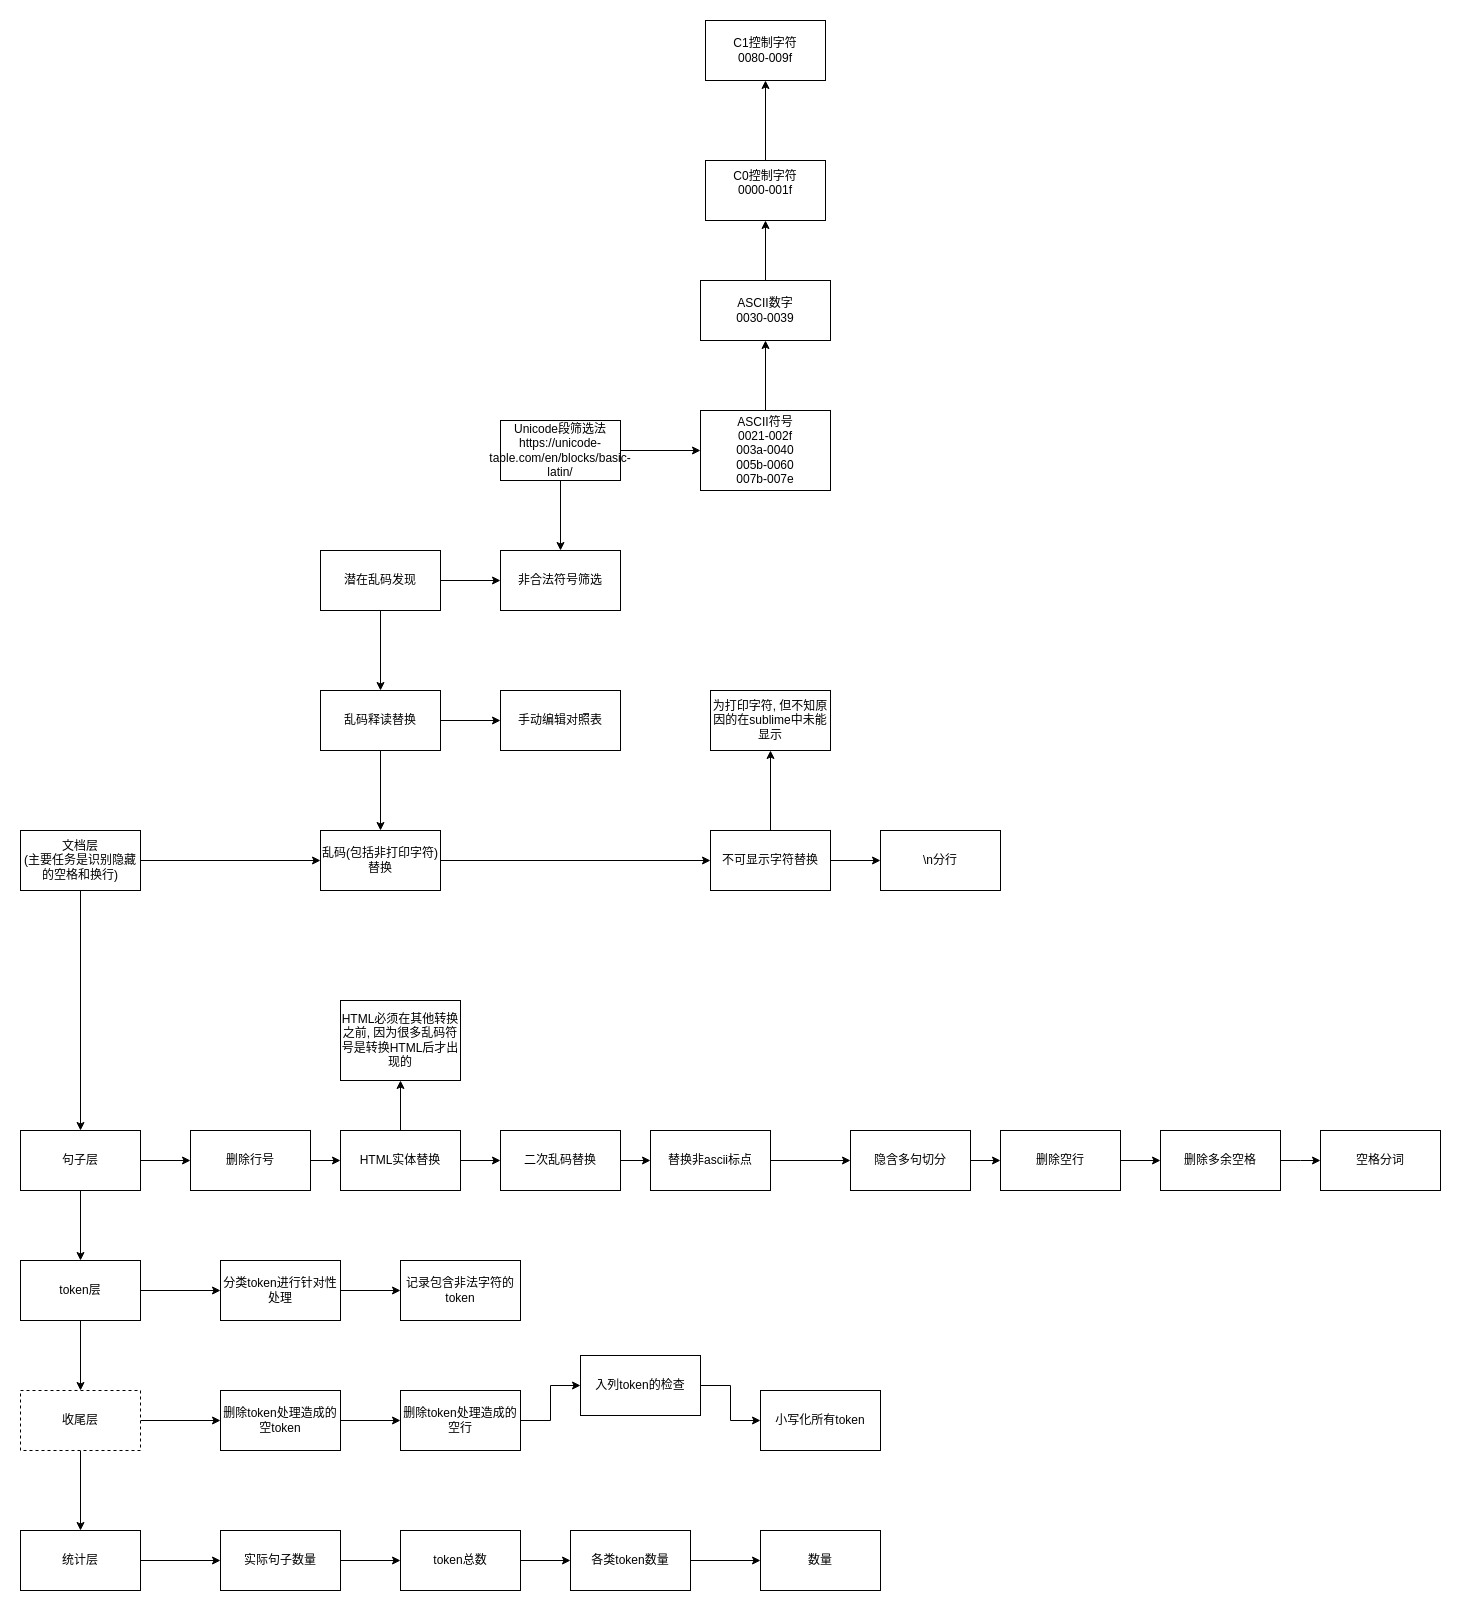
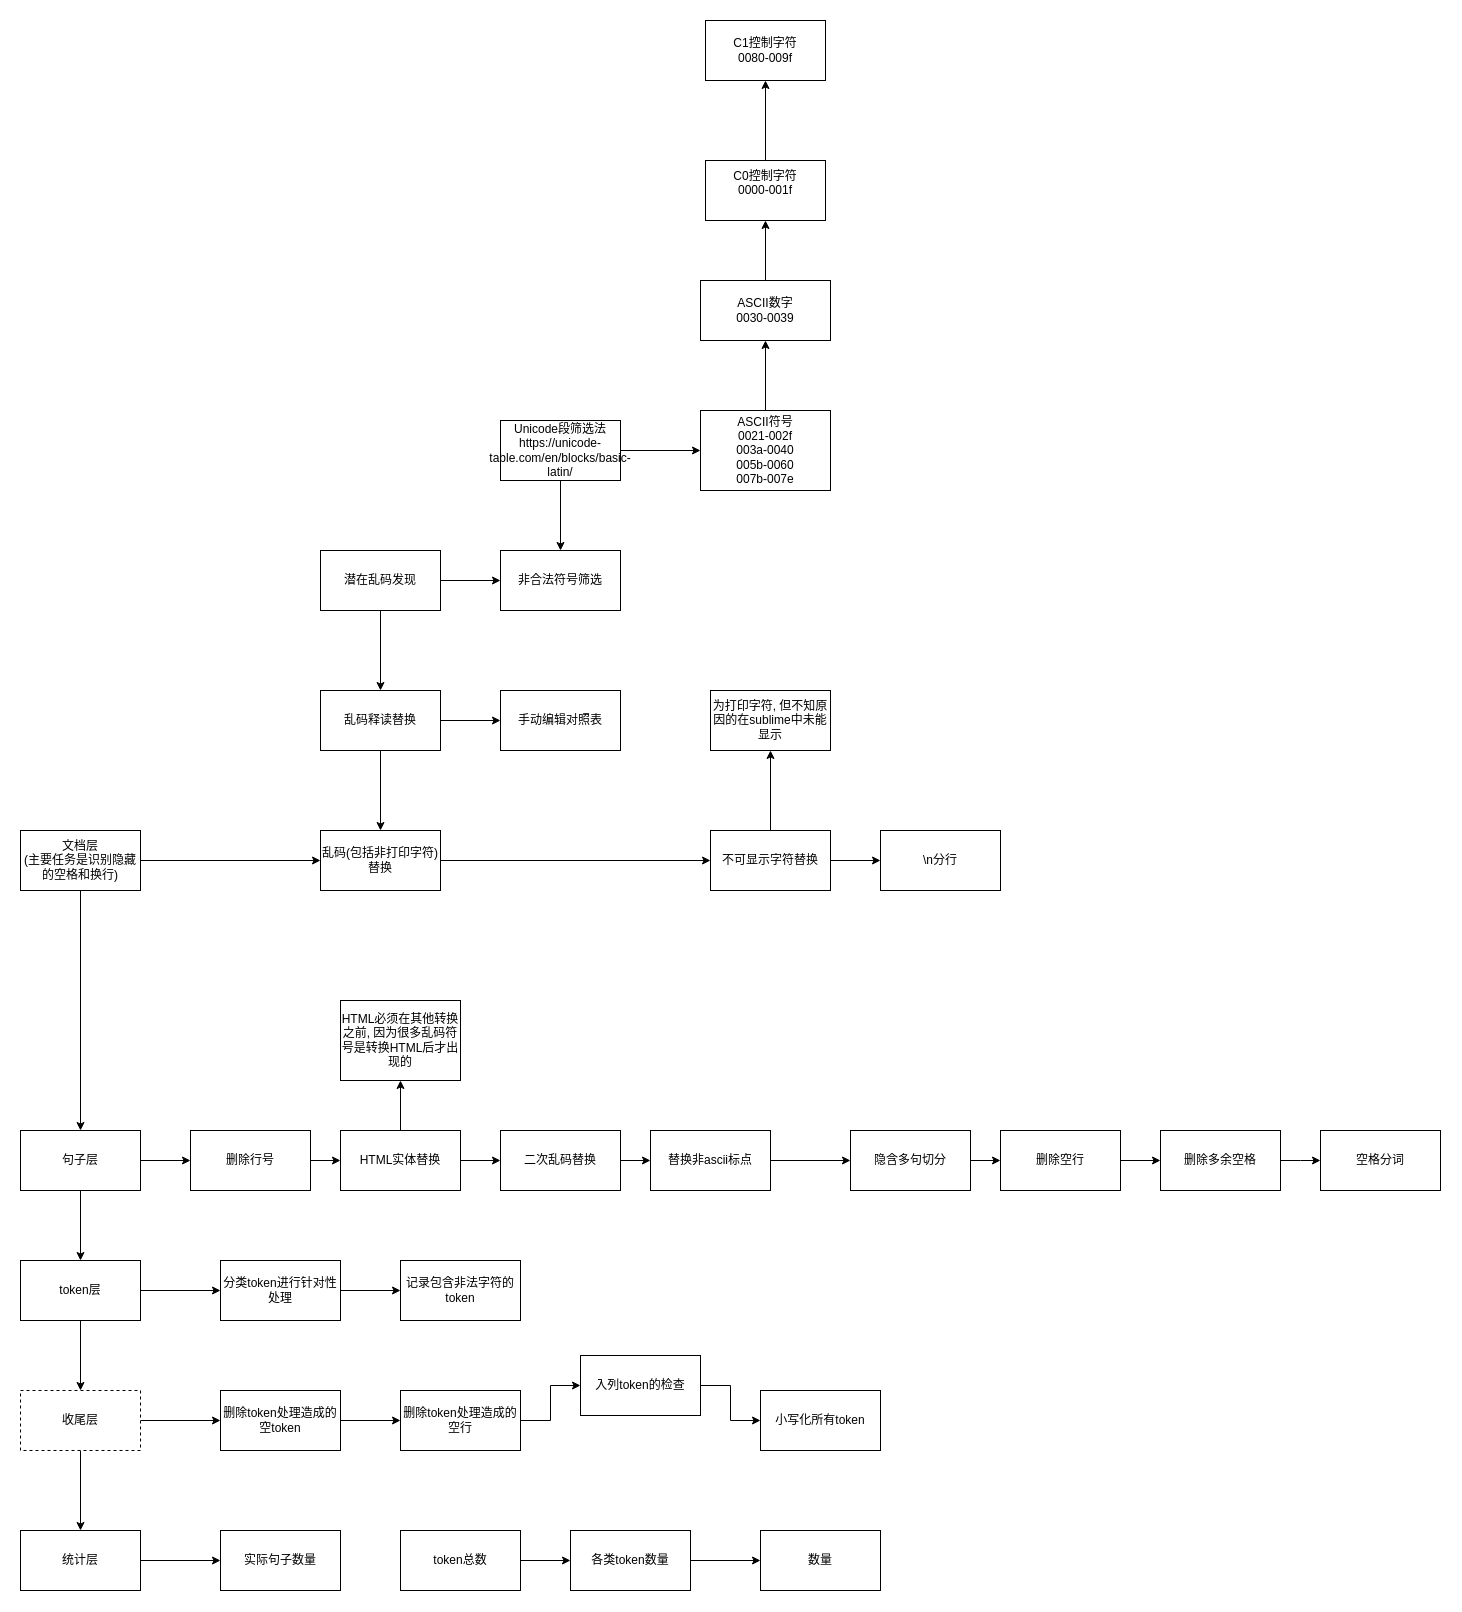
edge "实际句子数量" -> "token总数": removed
